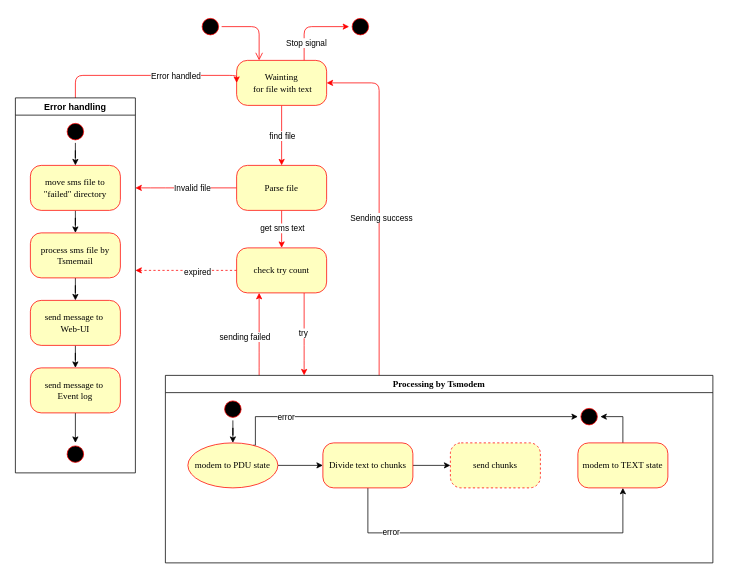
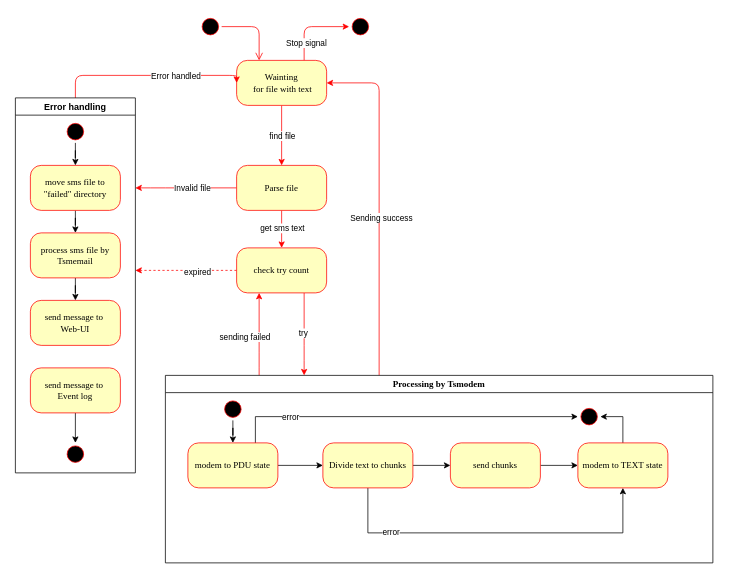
edge "send message to Web-UI" -> "send message to Event log": removed
node "modem to PDU state": shape ellipse -> rounded rectangle
node "send chunks": style dashed -> solid
edge "send chunks" -> "modem to TEXT state": added
